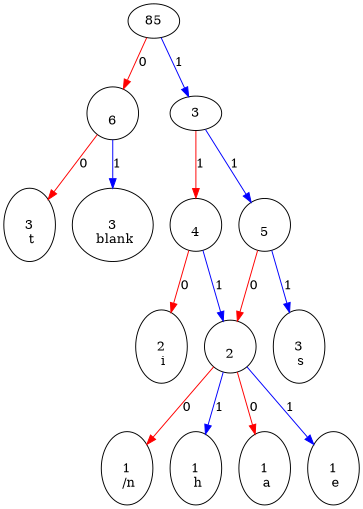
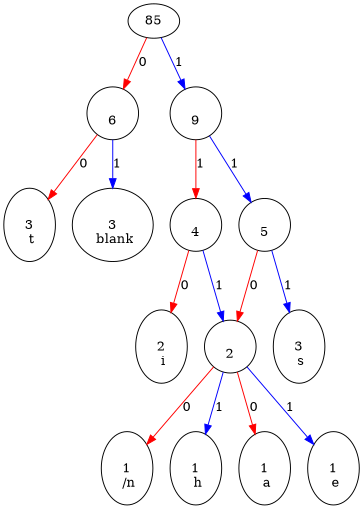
node "3": label "3" -> "9"
